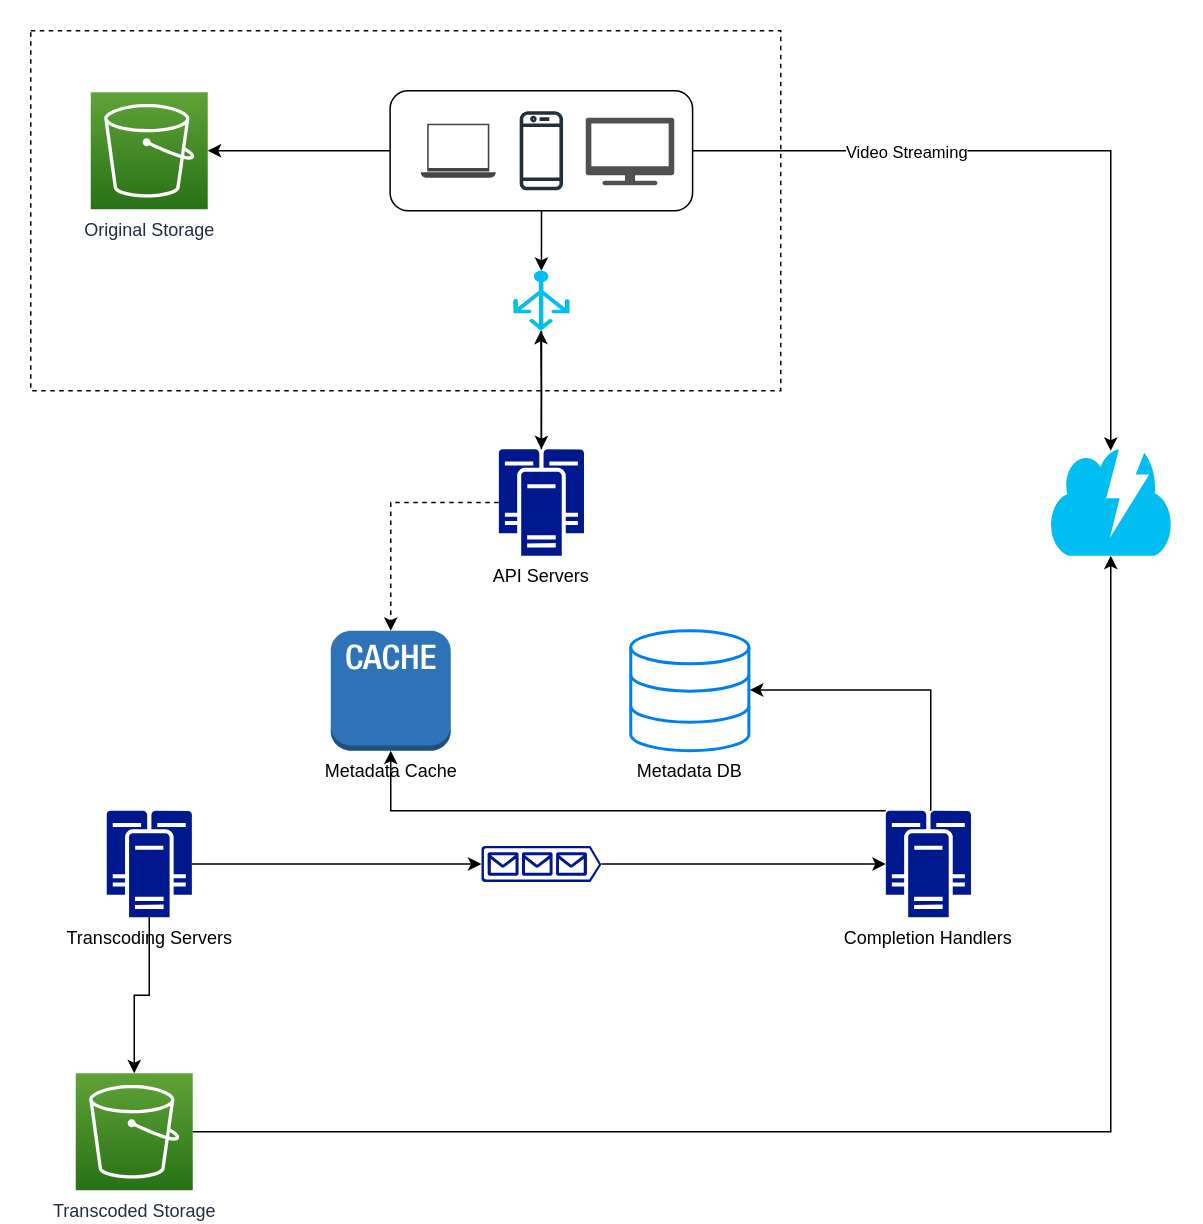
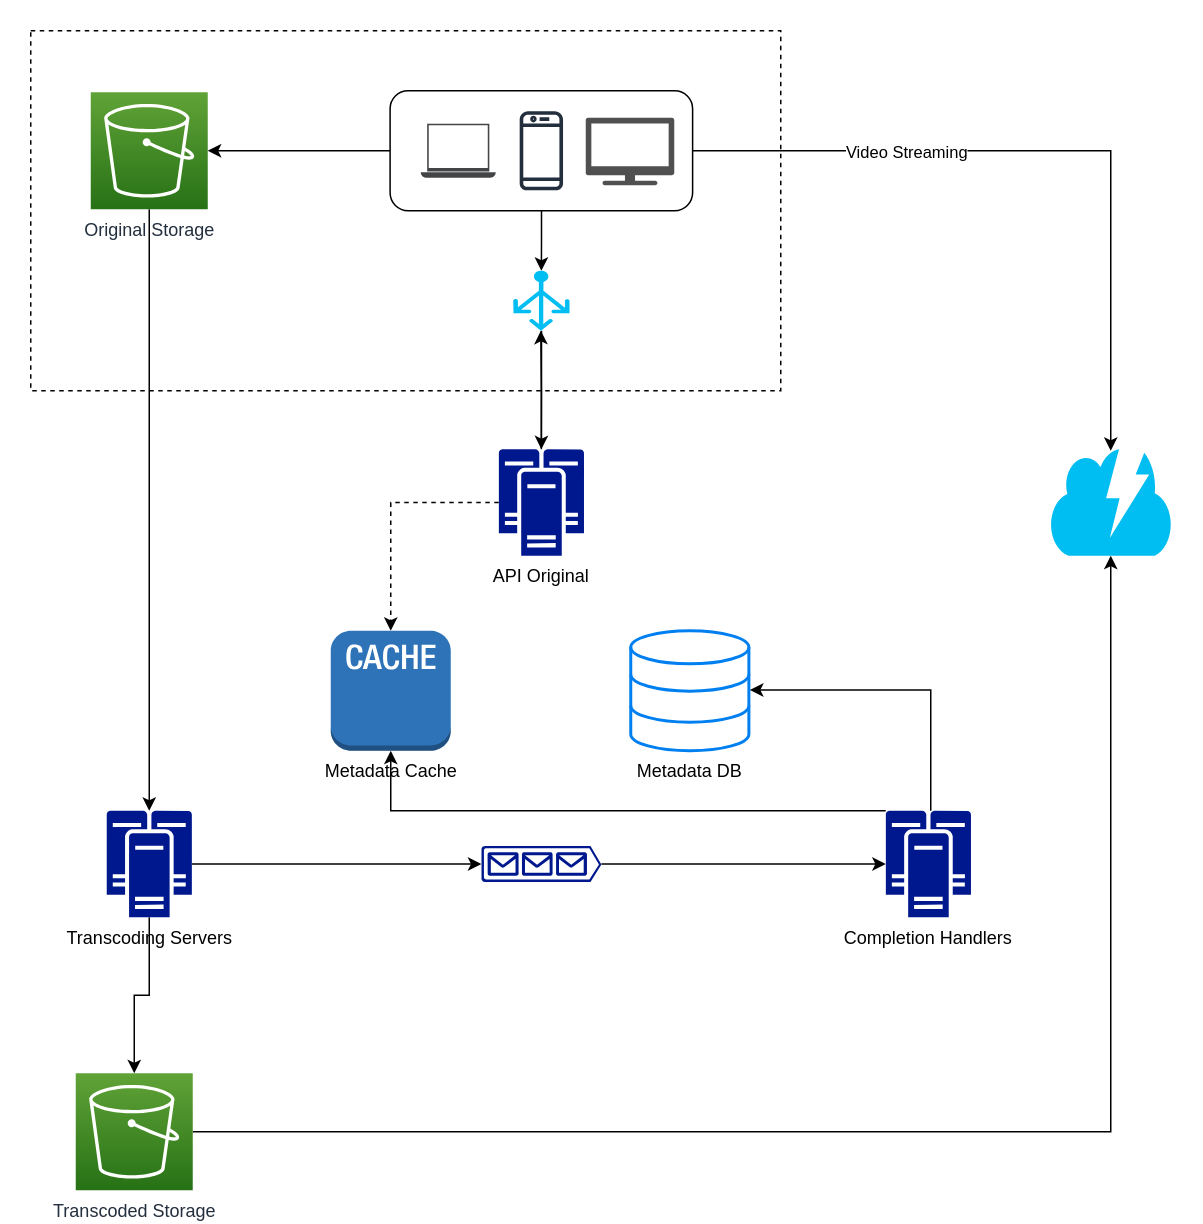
edge "Original Storage" -> "Transcoding Servers": added
node "API Servers": label "API Servers" -> "API Original"
